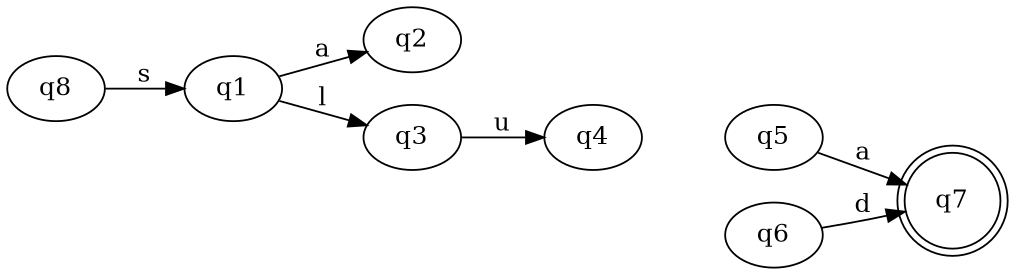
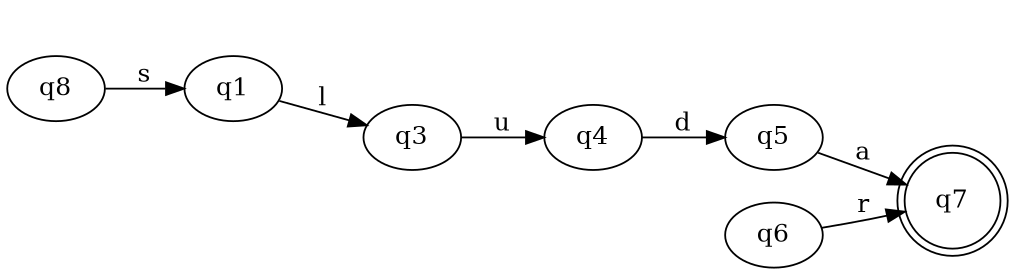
node "q2": removed
edge "q4" -> "q5": added, label "d"
edge "q6" -> "q7": label "d" -> "r"
